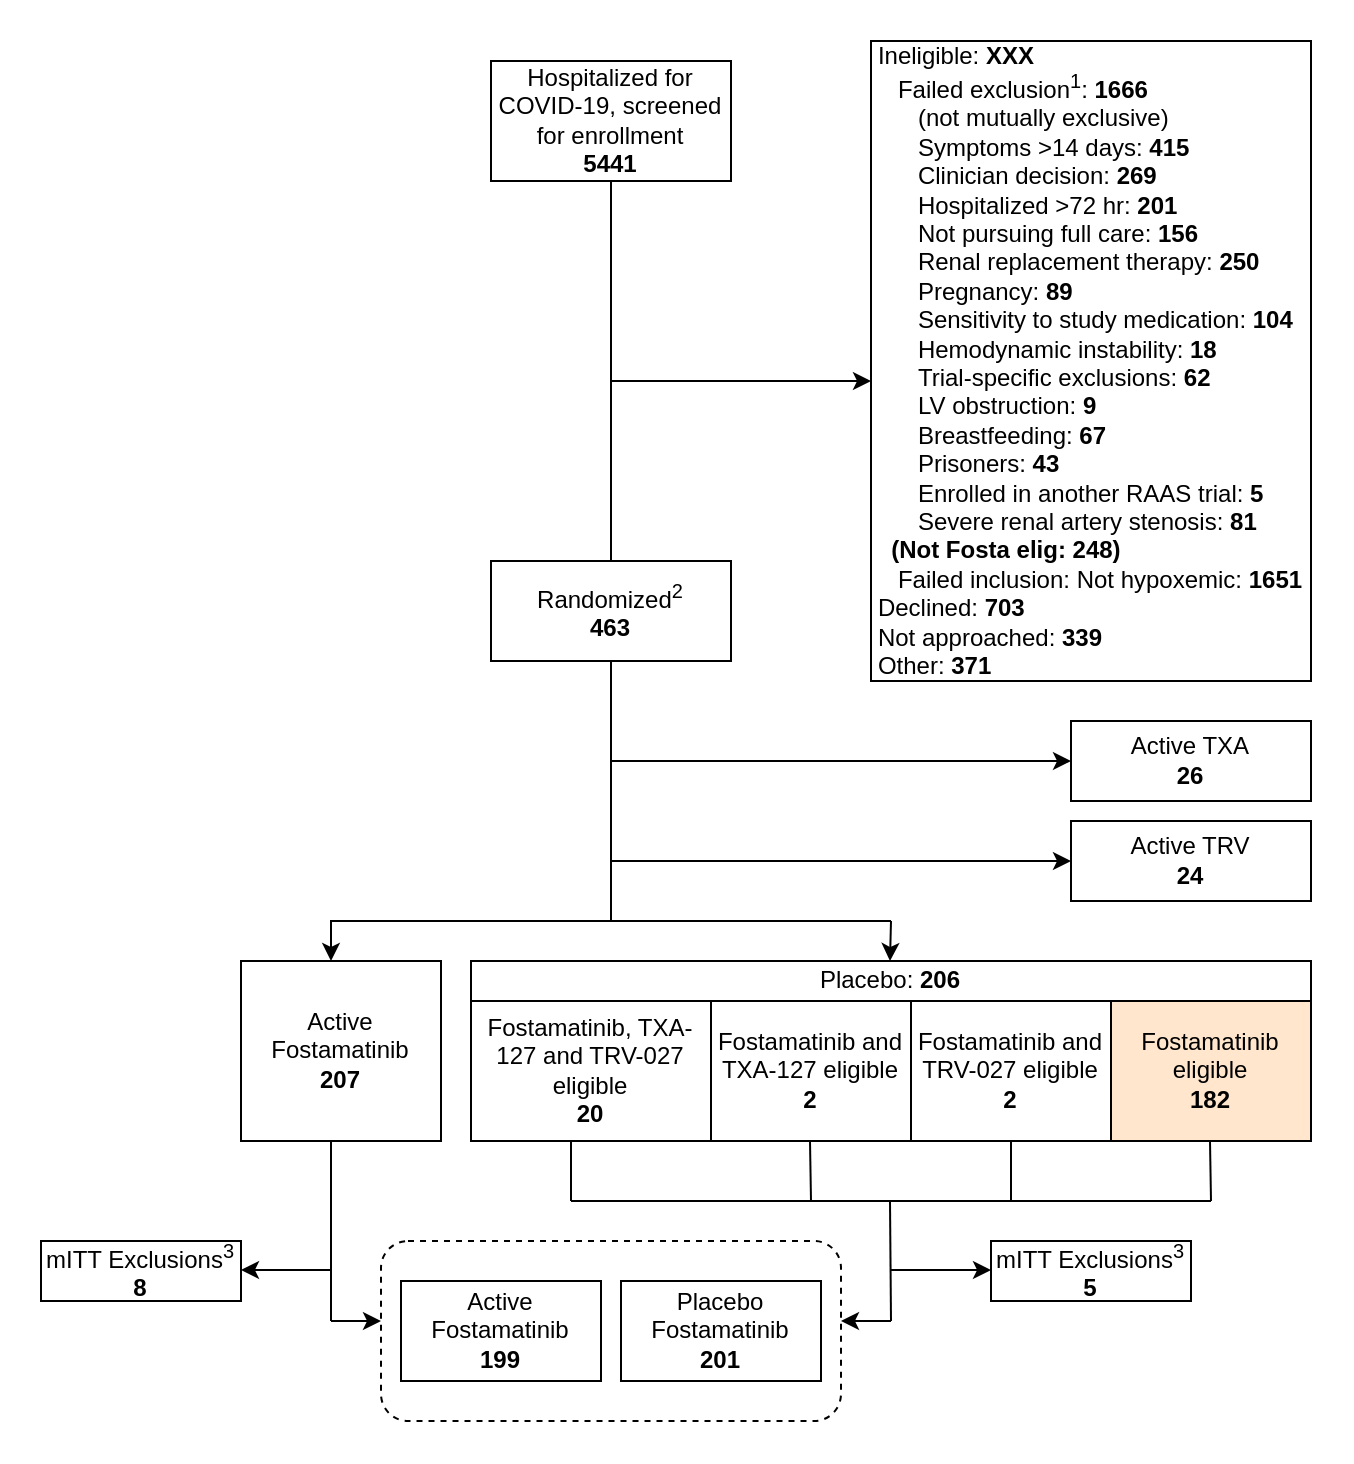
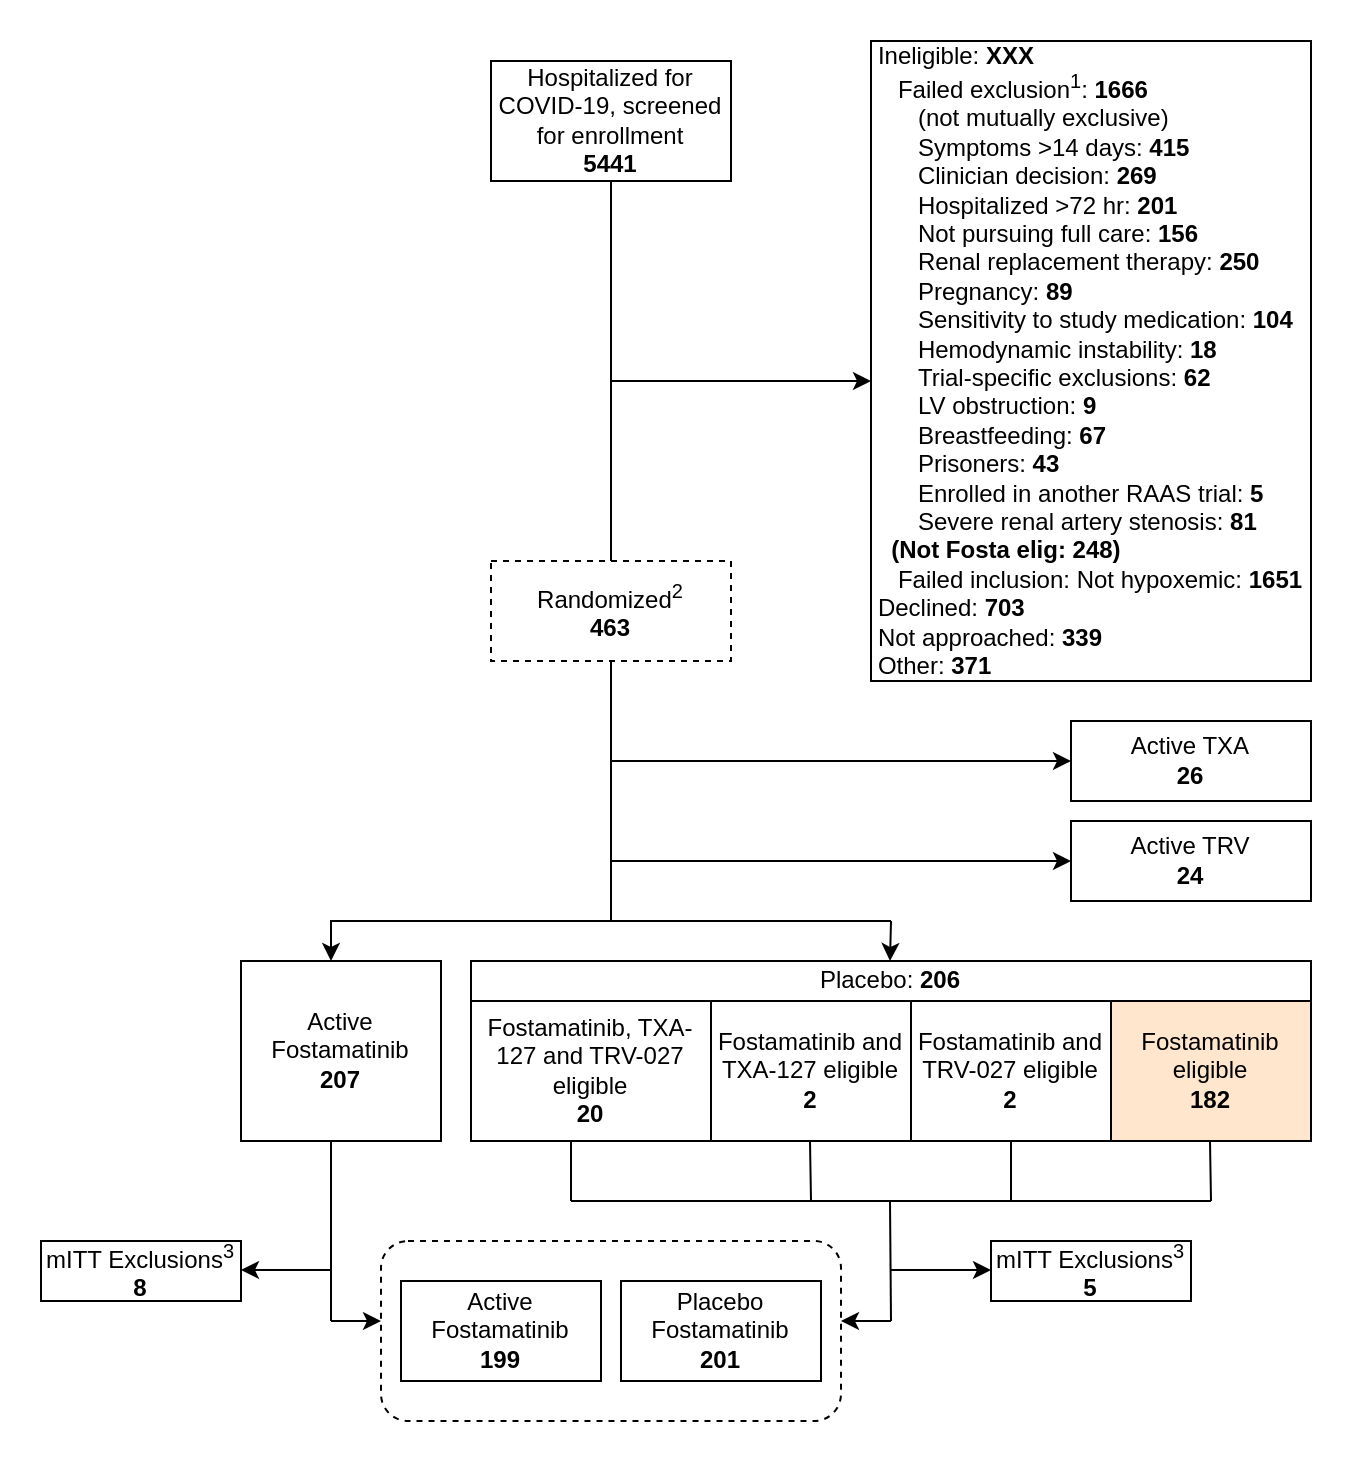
node "Randomized2 463": style solid -> dashed
